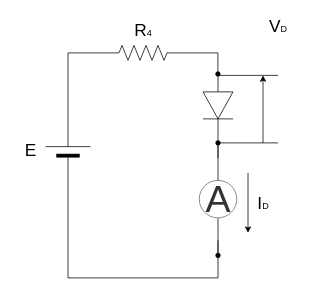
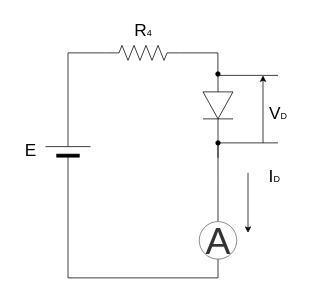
node "VD": moved (278, 27) -> (278, 113)
node "A": moved (218, 199) -> (218, 240)
node "ID": moved (263, 203) -> (274, 177)
